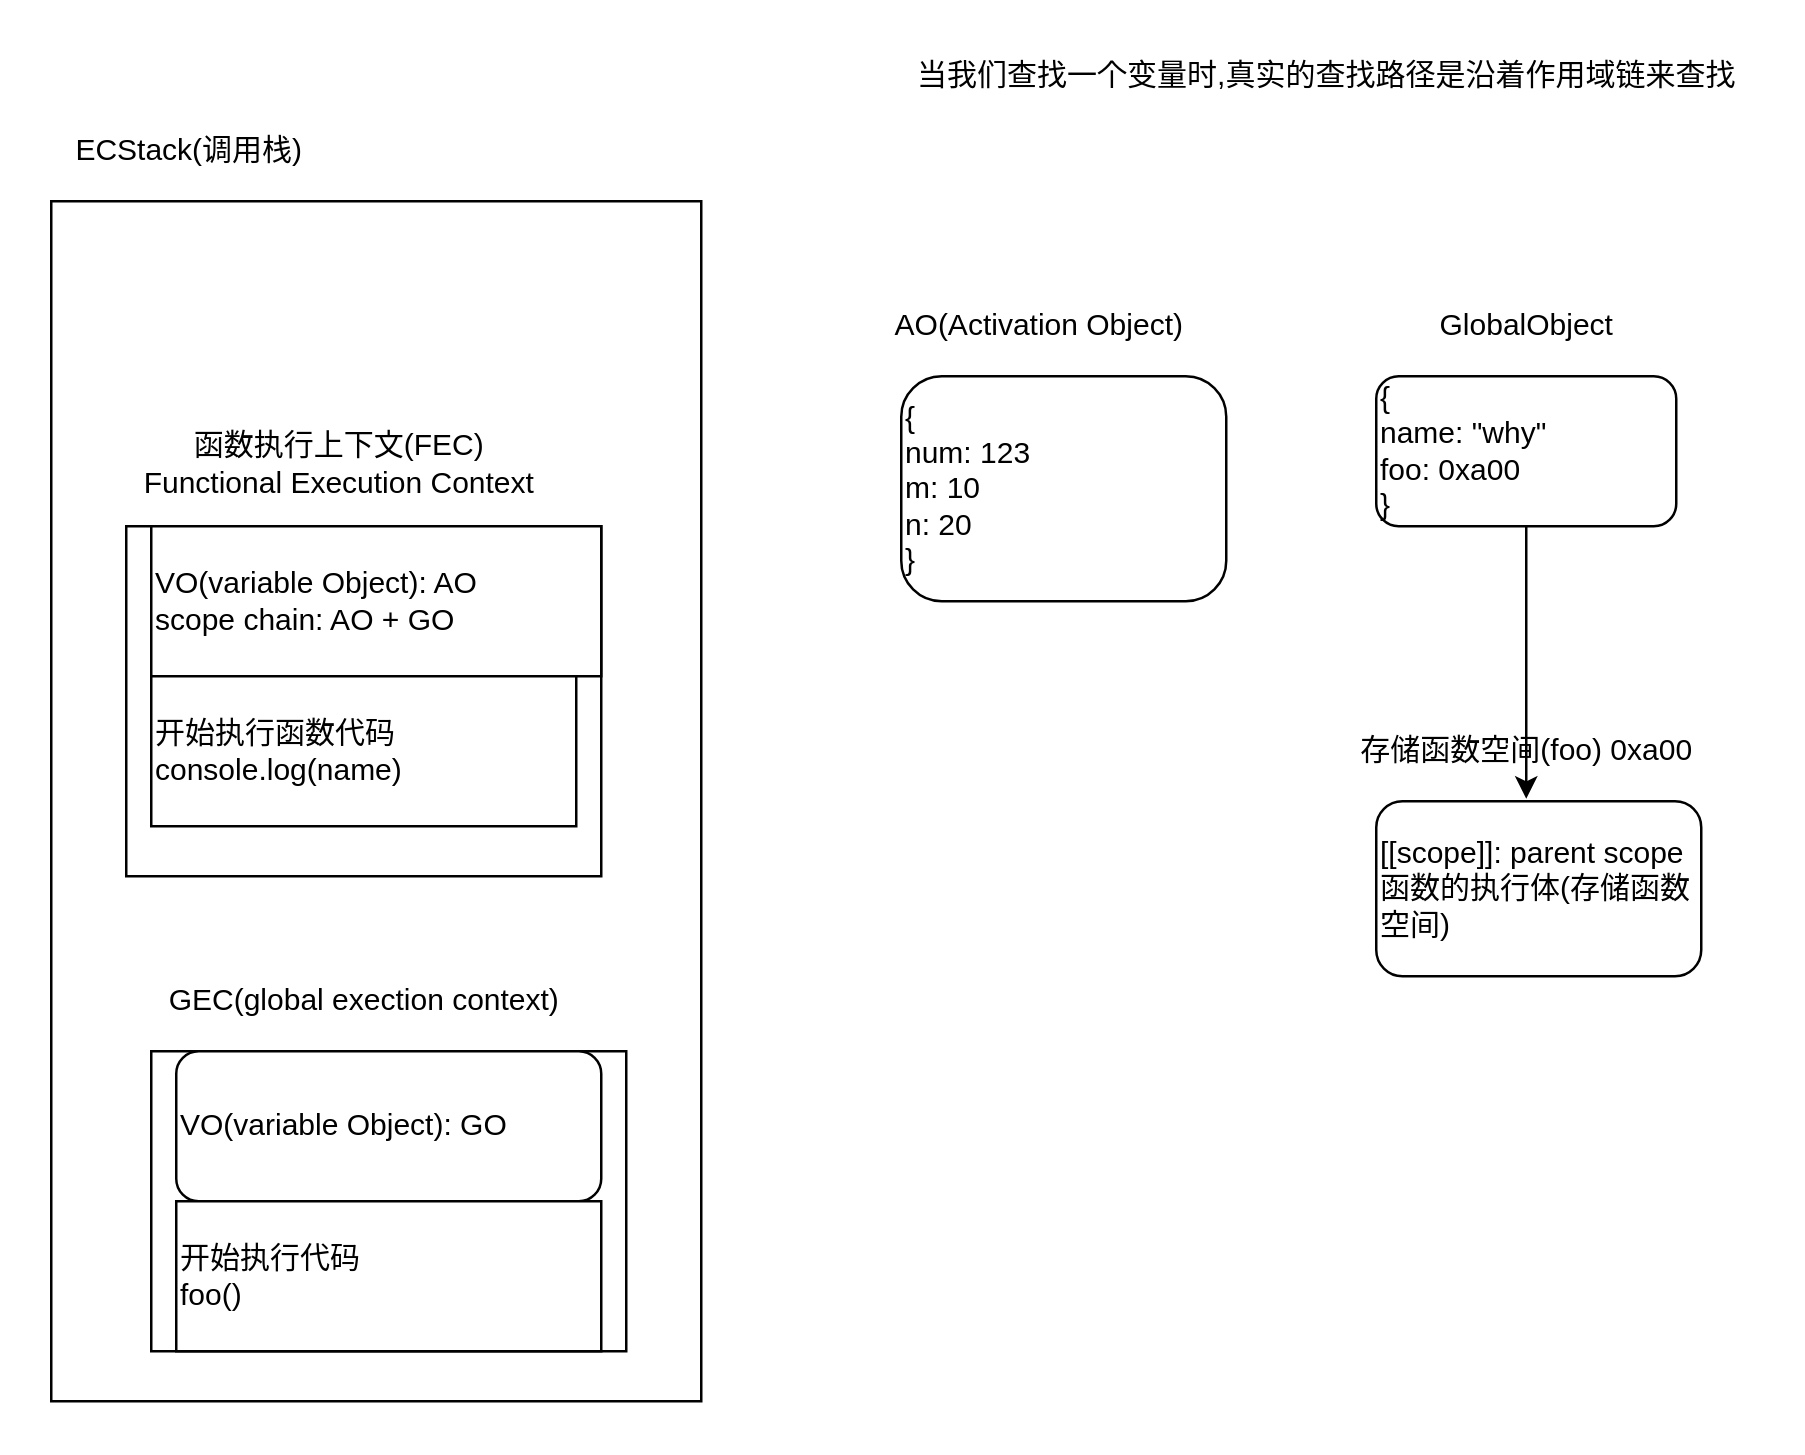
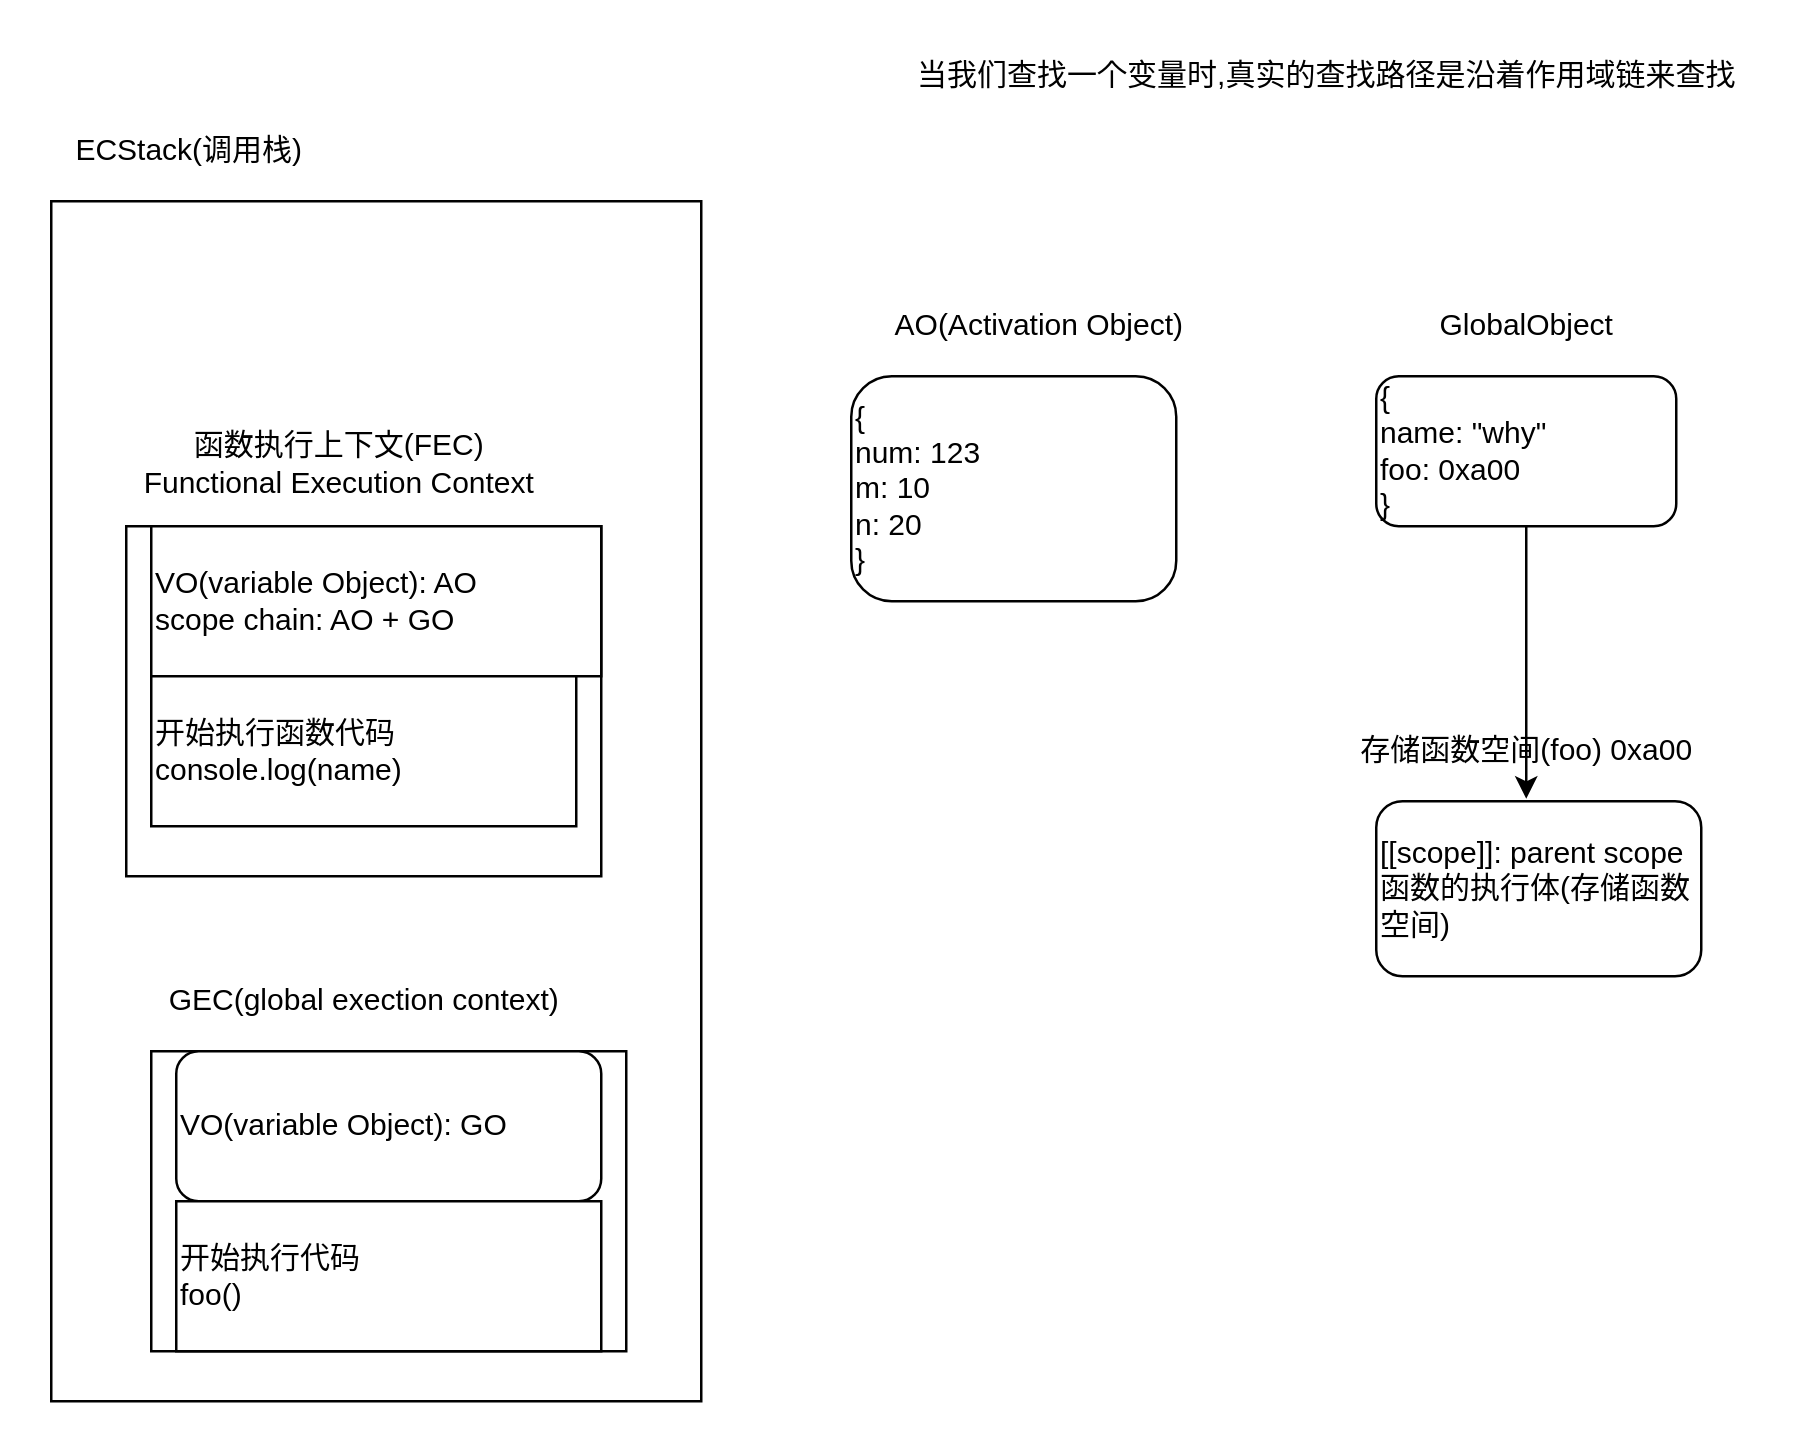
node "{ num: 123 m: 10 n: 20 }": moved (1064, 489) -> (1014, 489)
